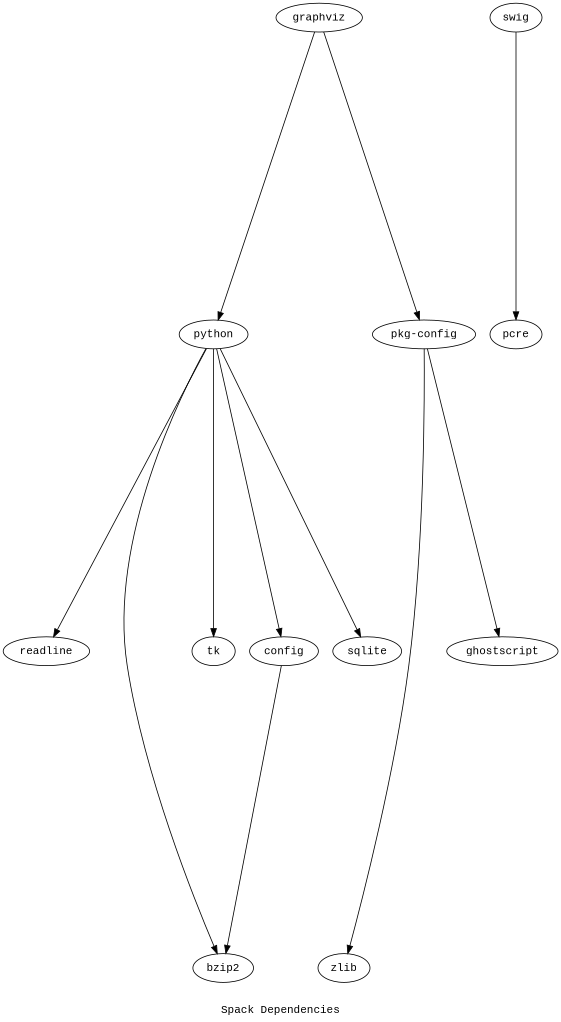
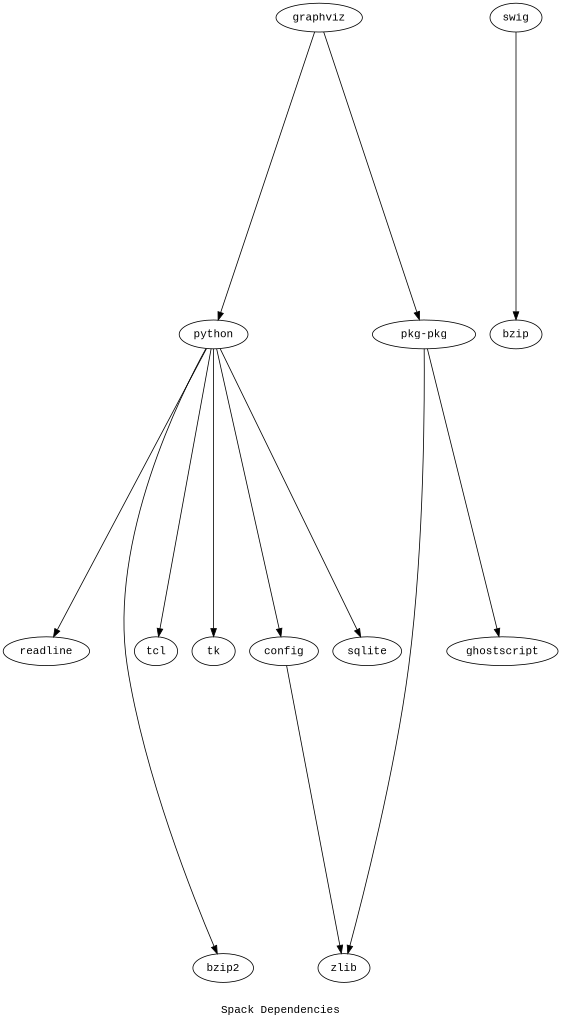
node "pkg-config": label "pkg-config" -> "pkg-pkg"
node "pcre": label "pcre" -> "bzip"
node "tcl": added
edge "config" -> "bzip2": now "config" -> "zlib"
